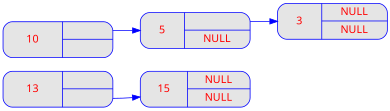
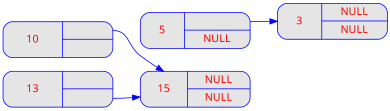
edge "10" -> "5": now "10" -> "15"
